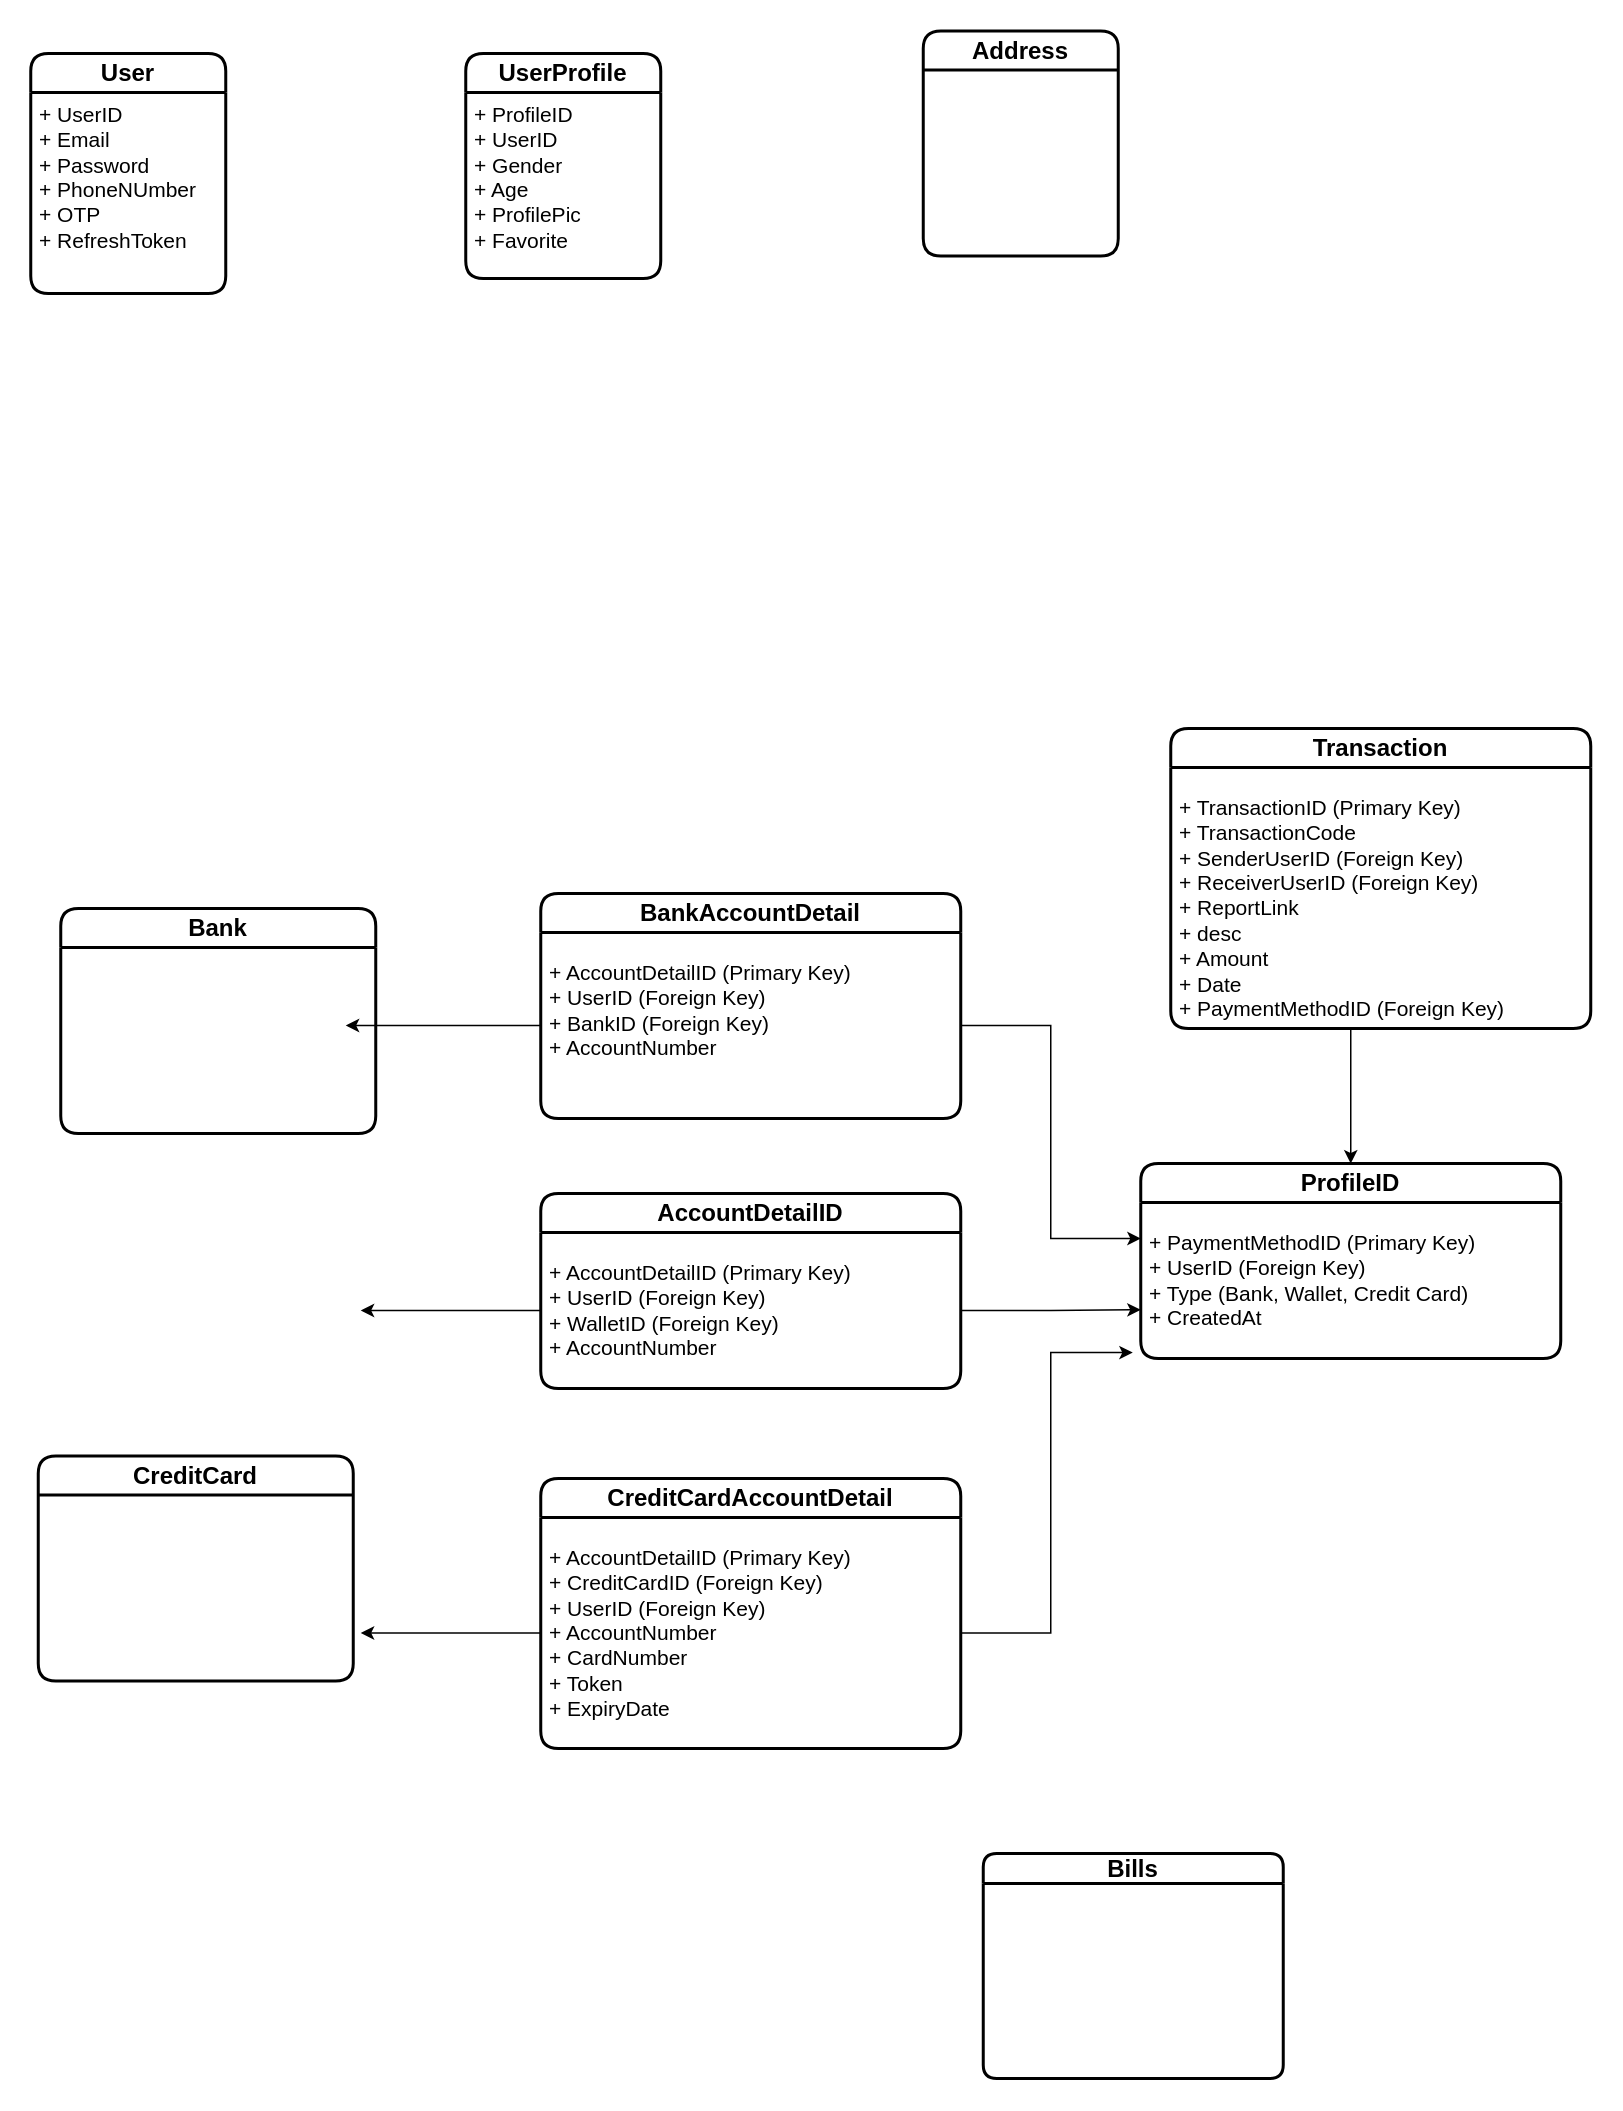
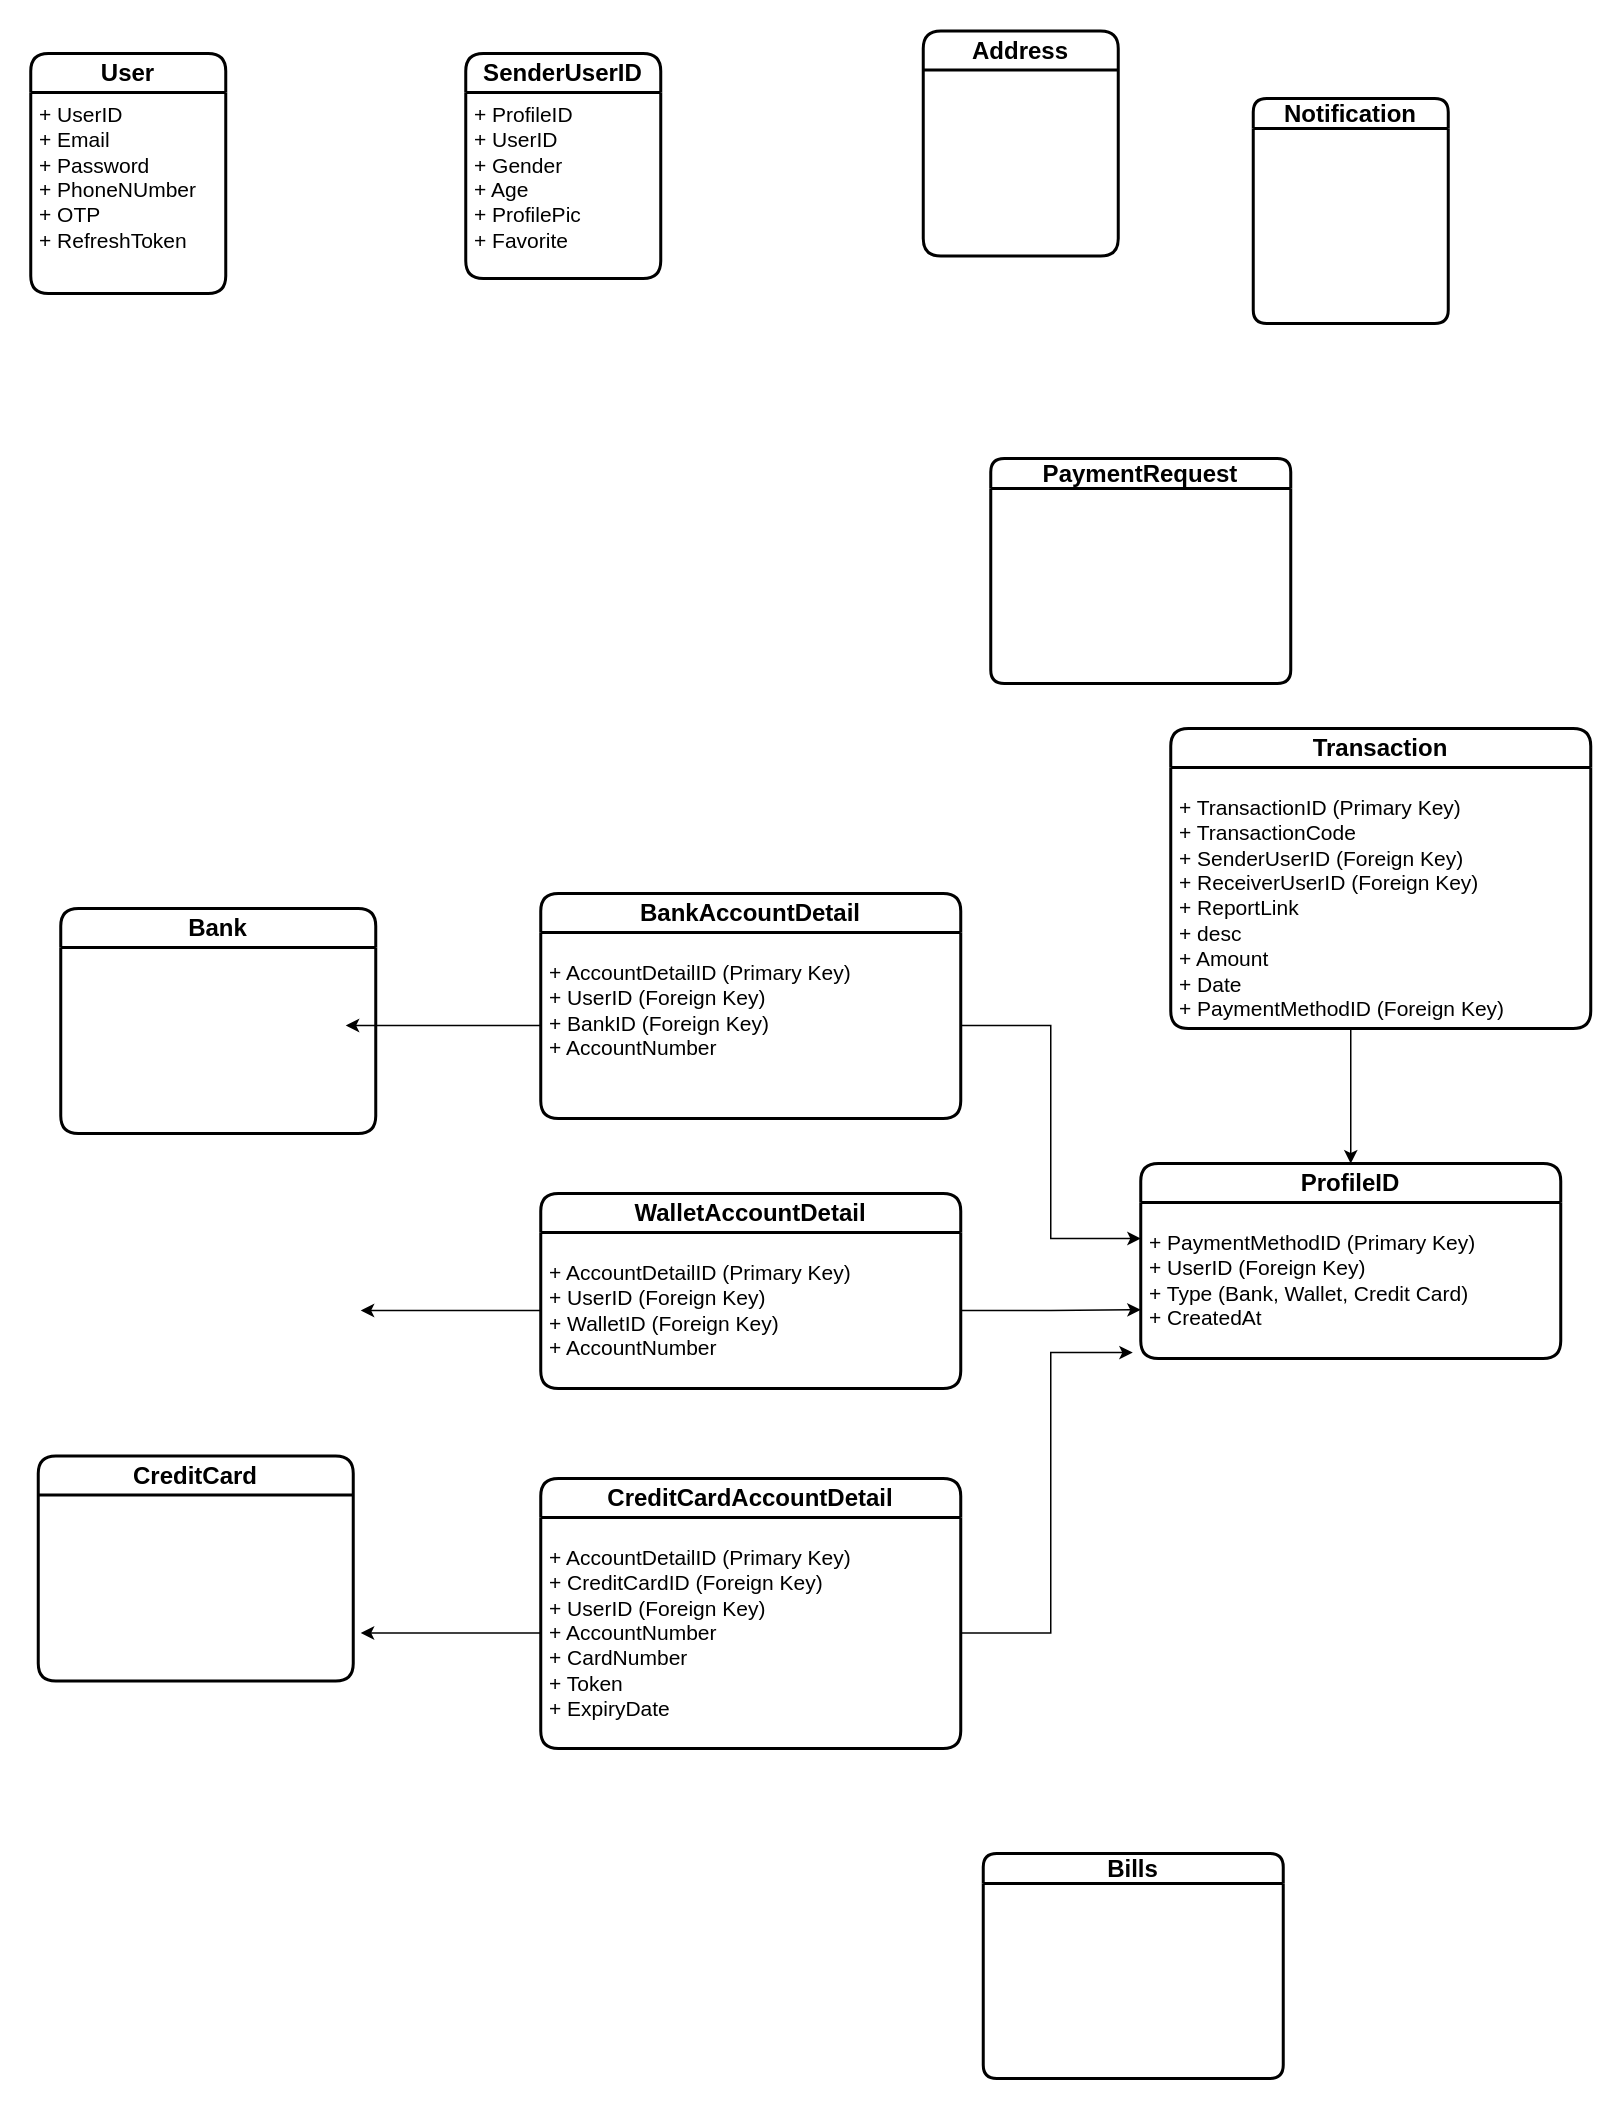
node "UserProfile": label "UserProfile" -> "SenderUserID"
node "Notification": added
node "PaymentRequest": added
node "AccountDetailID": label "AccountDetailID" -> "WalletAccountDetail"
